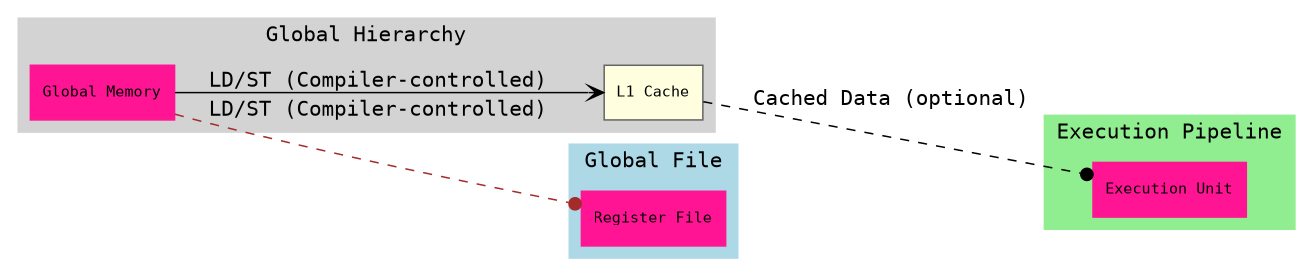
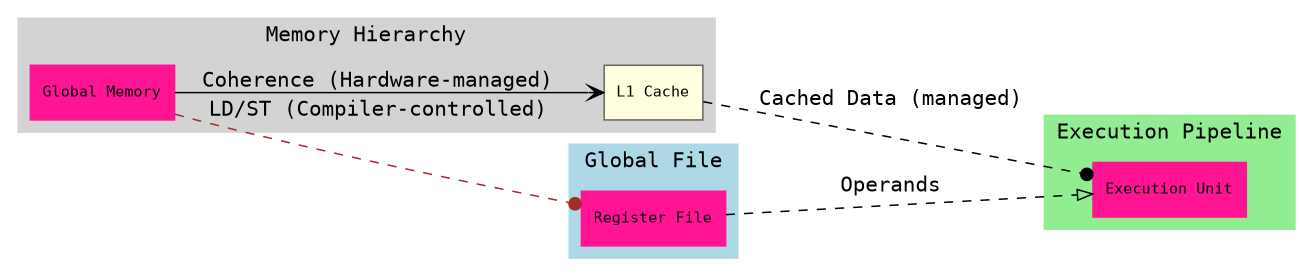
cluster "Global Hierarchy": label "Global Hierarchy" -> "Memory Hierarchy"
edge "Global Memory" -> "L1 Cache": label "LD/ST (Compiler-controlled)" -> "Coherence (Hardware-managed)"
edge "L1 Cache" -> "Execution Unit": label "Cached Data (optional)" -> "Cached Data (managed)"
edge "Register File" -> "Execution Unit": added, label "Operands"
